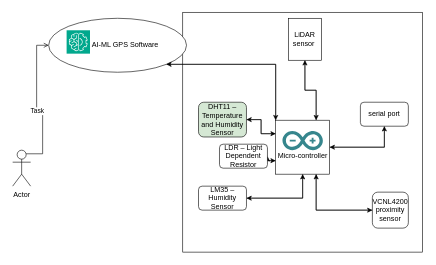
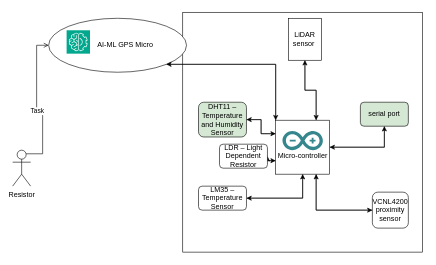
node "AI-ML GPS Software": label "AI-ML GPS Software" -> "AI-ML GPS Micro"
node "serial port": fillcolor #ffffff -> #d5e8d4
node "Actor": label "Actor" -> "Resistor"
node "LM35 – Humidity Sensor": label "LM35 – Humidity Sensor" -> "LM35 – Temperature Sensor"
